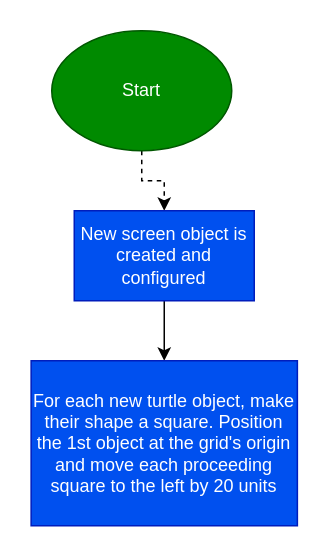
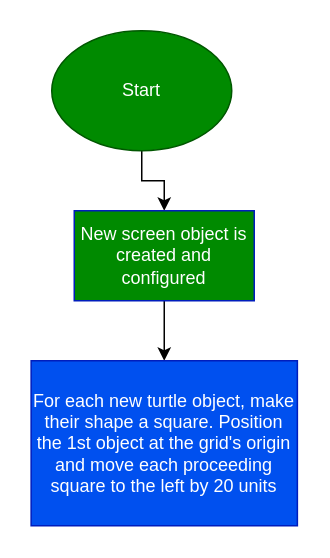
edge "Start" -> "New screen object is created and configured": style dashed -> solid
node "New screen object is created and configured": fillcolor #0050ef -> #008a00
